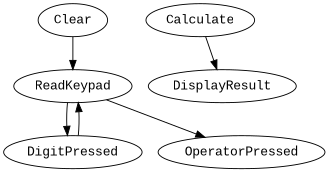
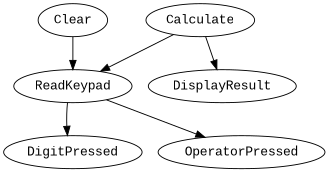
edge "DigitPressed" -> "ReadKeypad": now "Calculate" -> "ReadKeypad"
